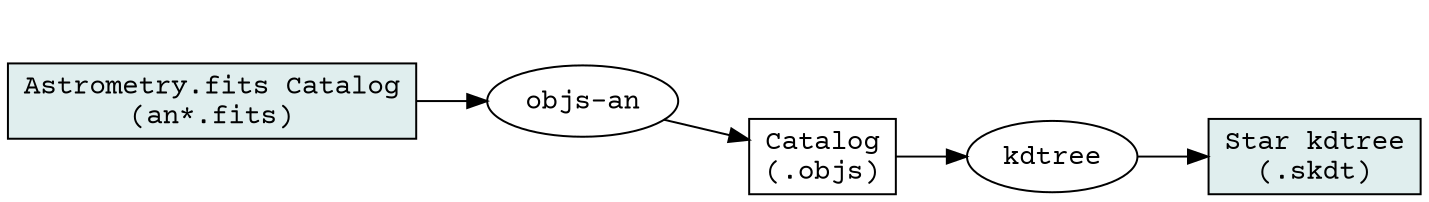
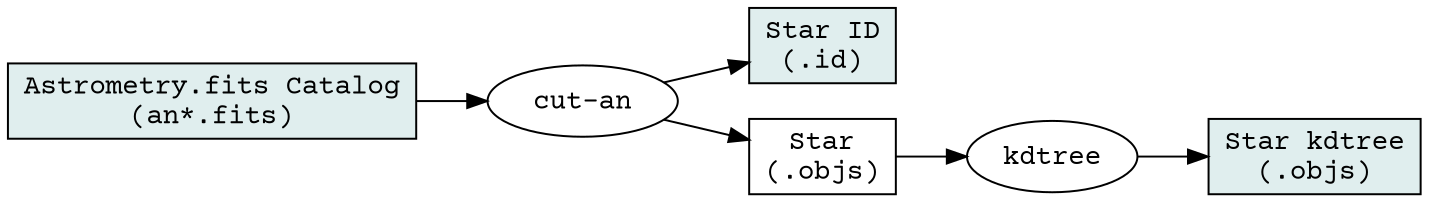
node "Star ID (.id)": added
node "objs-an": label "objs-an" -> "cut-an"
node "Catalog (.objs)": label "Catalog (.objs)" -> "Star (.objs)"
node "Star kdtree (.skdt)": label "Star kdtree (.skdt)" -> "Star kdtree (.objs)"
